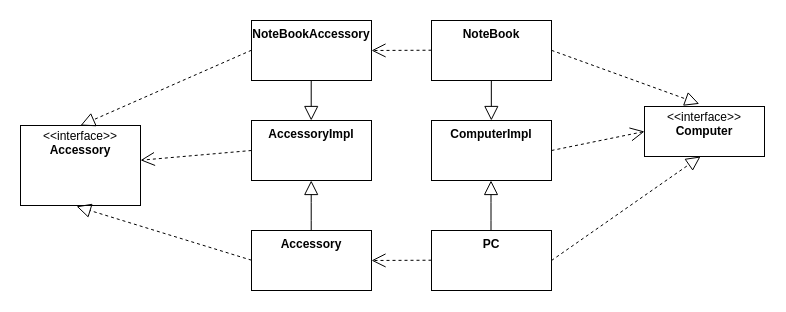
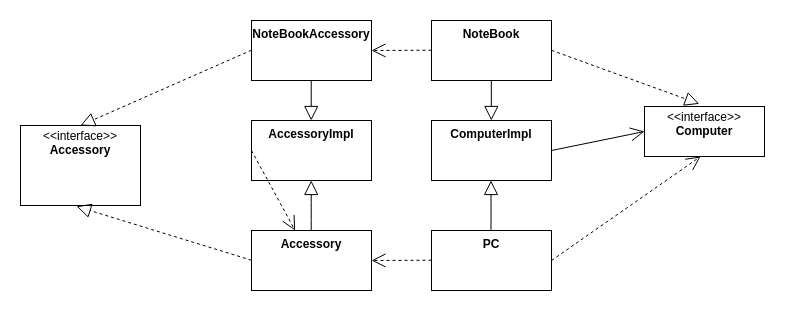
edge "ComputerImpl" -> "<<interface>> Computer": style dashed -> solid
edge "AccessoryImpl" -> "<<interface>> Accessory": now "AccessoryImpl" -> "Accessory"
edge "PC" -> "<<interface>> Computer": arrowhead block -> open
